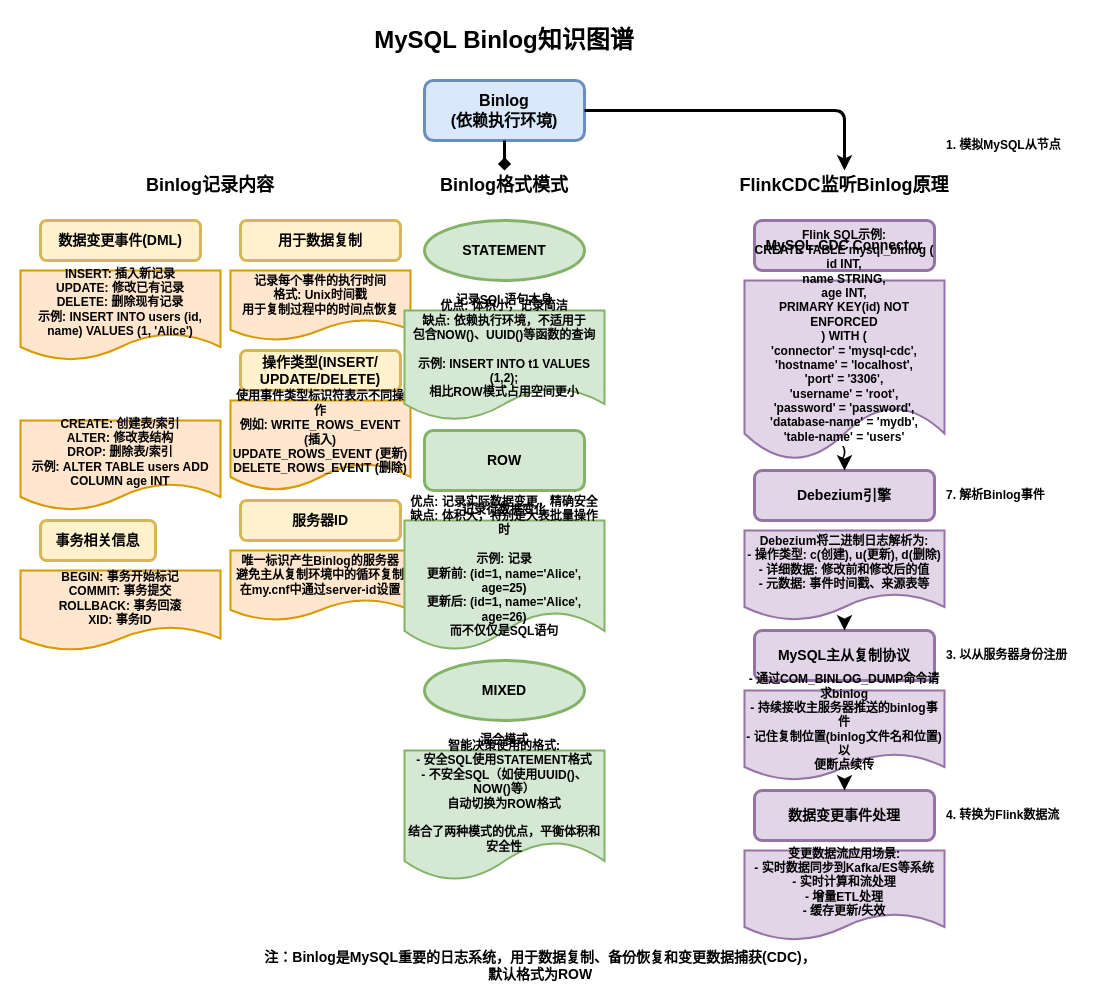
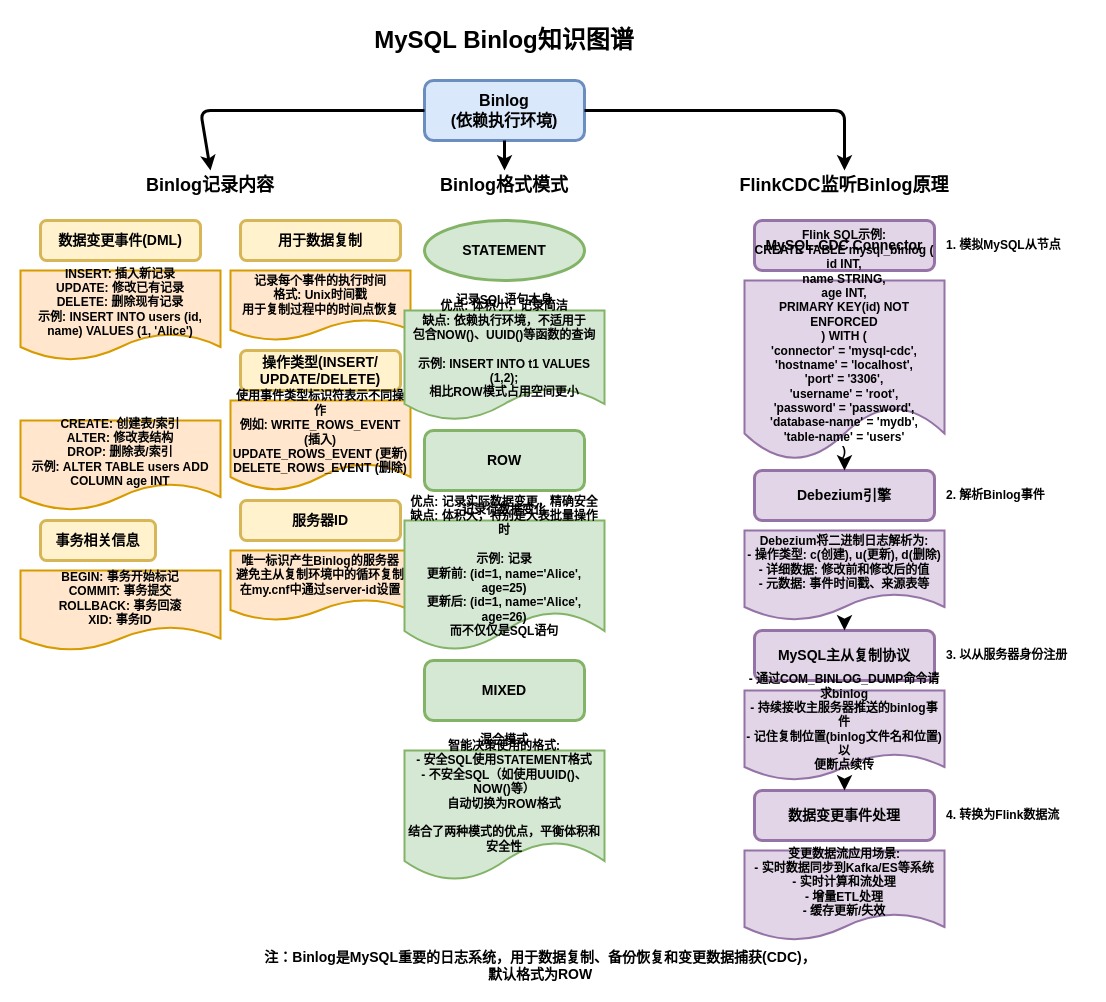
edge "Binlog (依赖执行环境)" -> "Binlog记录内容": added
node "1. 模拟MySQL从节点": moved (1015, 146) -> (1015, 246)
edge "Binlog (依赖执行环境)" -> "Binlog格式模式": arrowhead diamond -> classic
node "7. 解析Binlog事件": label "7. 解析Binlog事件" -> "2. 解析Binlog事件"
node "MIXED": shape ellipse -> rounded rectangle
